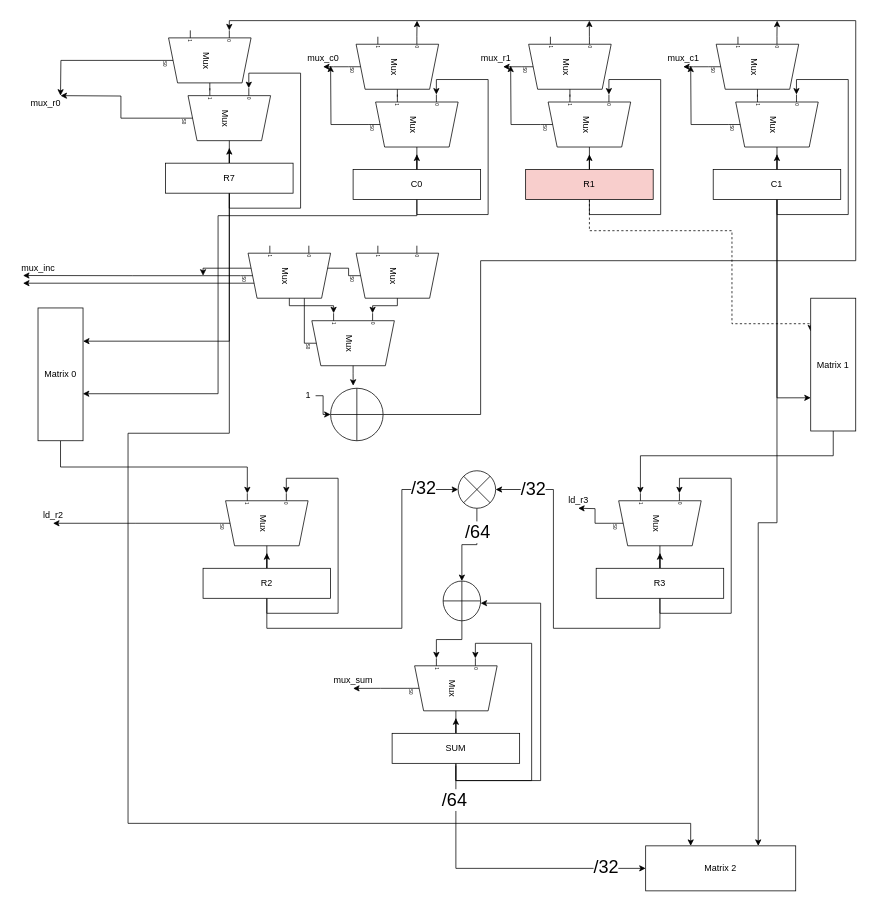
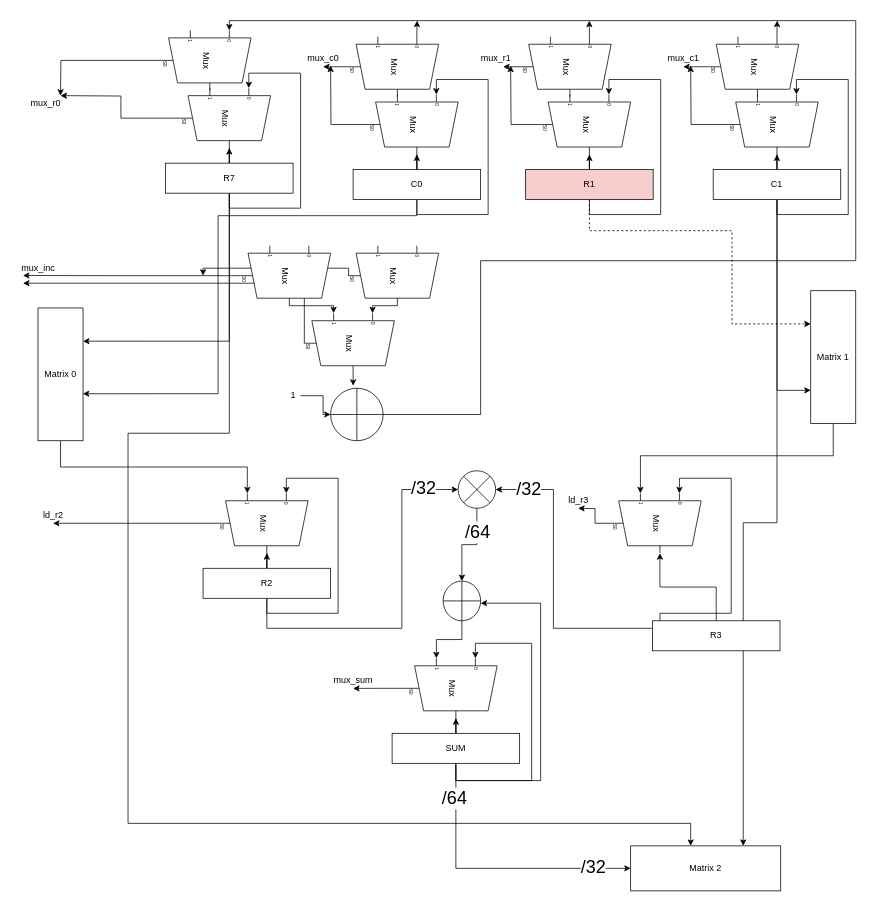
node "Matrix 1": moved (833, 365) -> (833, 357)
node "1": moved (308, 396) -> (293, 396)
node "R3": moved (660, 583) -> (716, 636)
node "Matrix 2": moved (720, 868) -> (705, 868)
